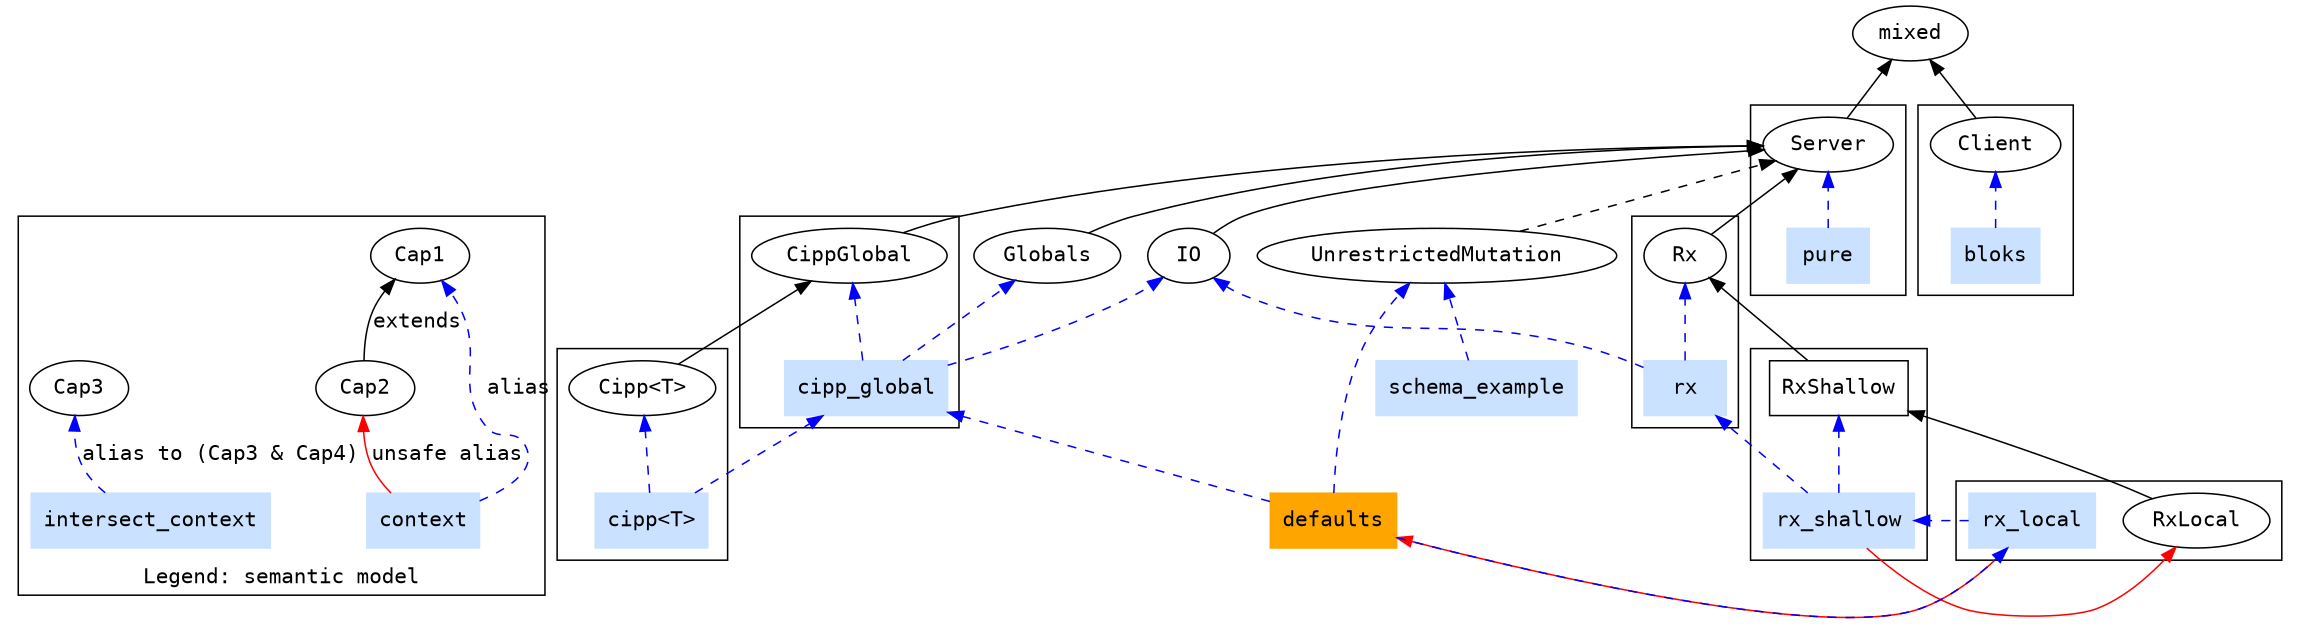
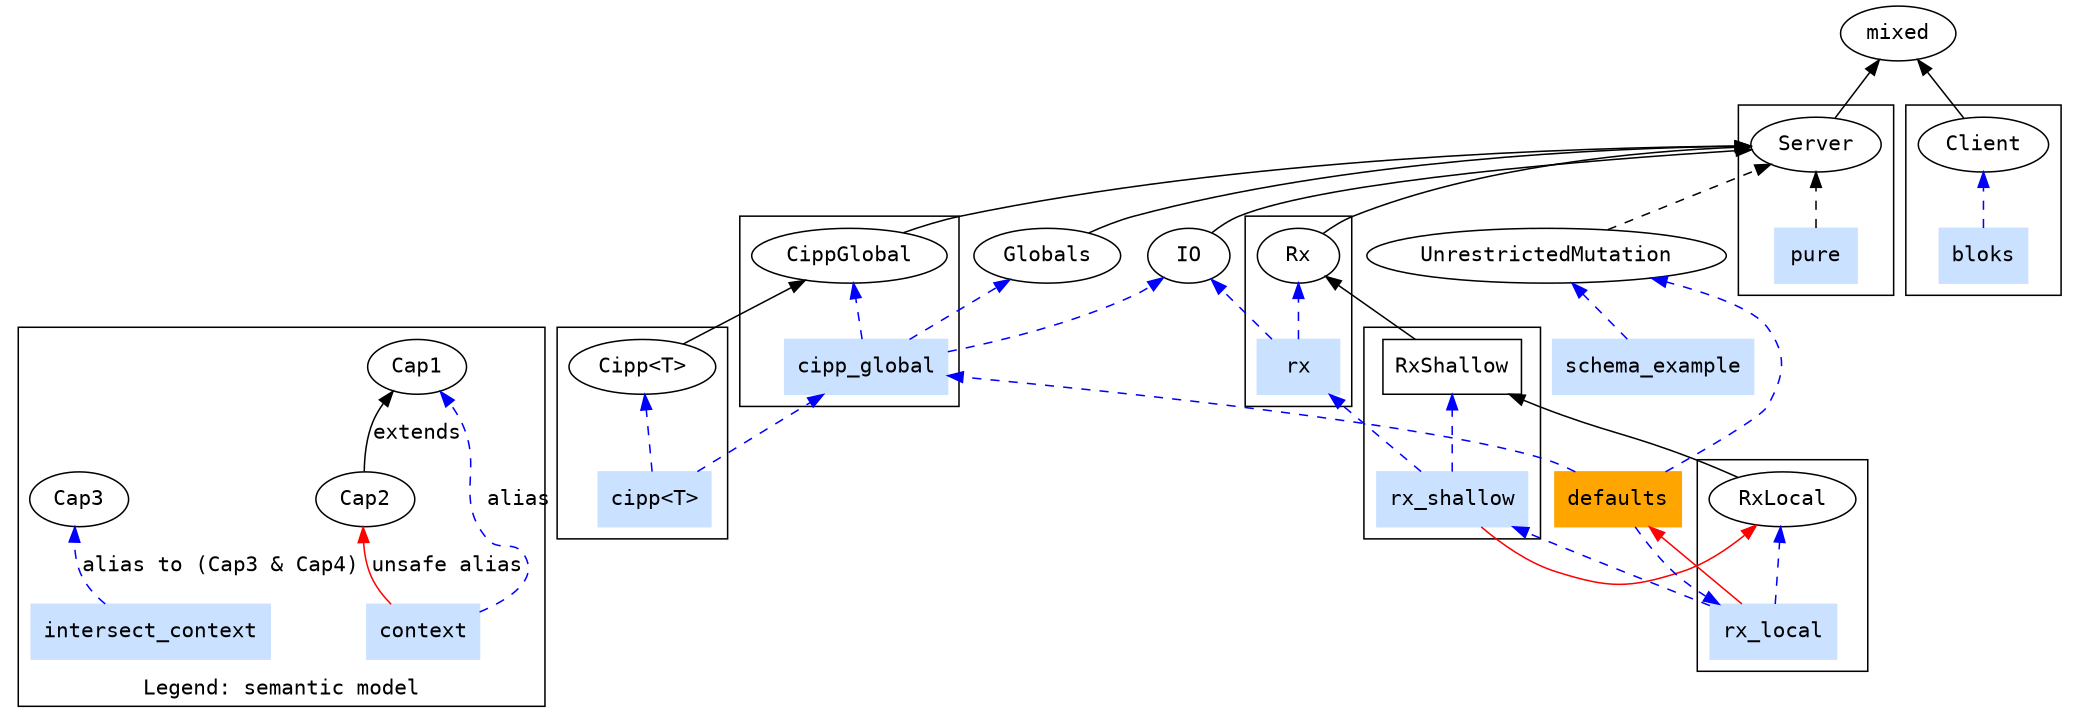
edge "pure" -> "Server": color blue -> black
edge "rx_local" -> "RxLocal": added
